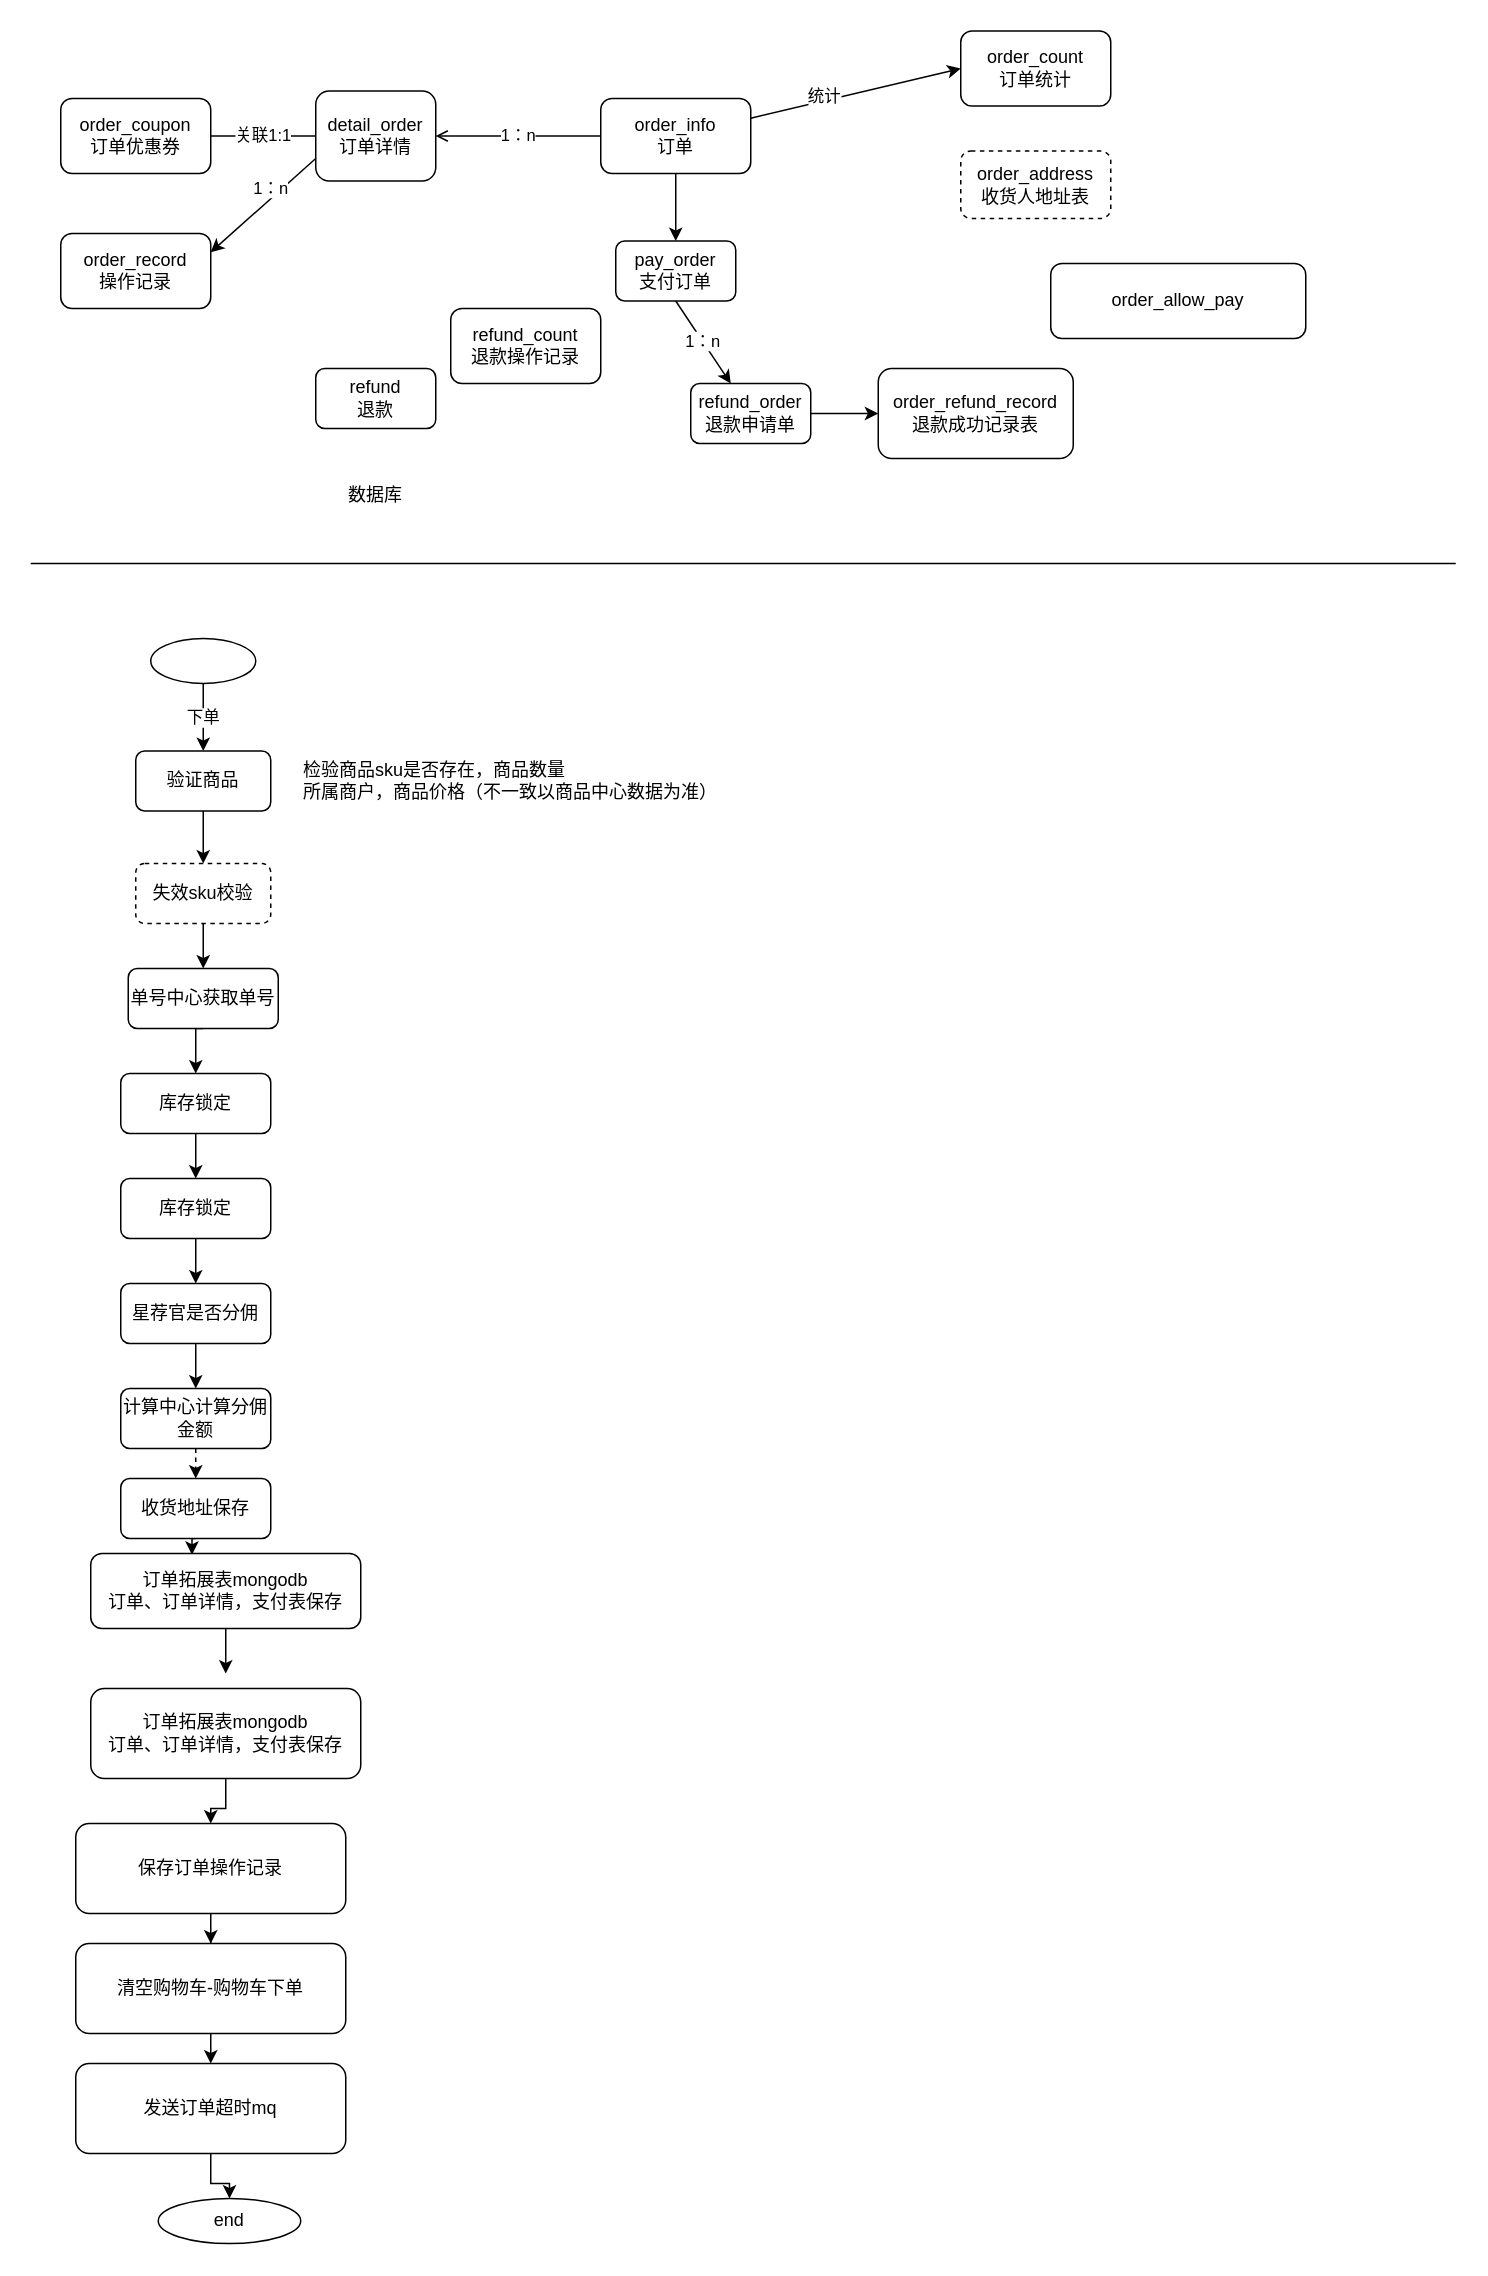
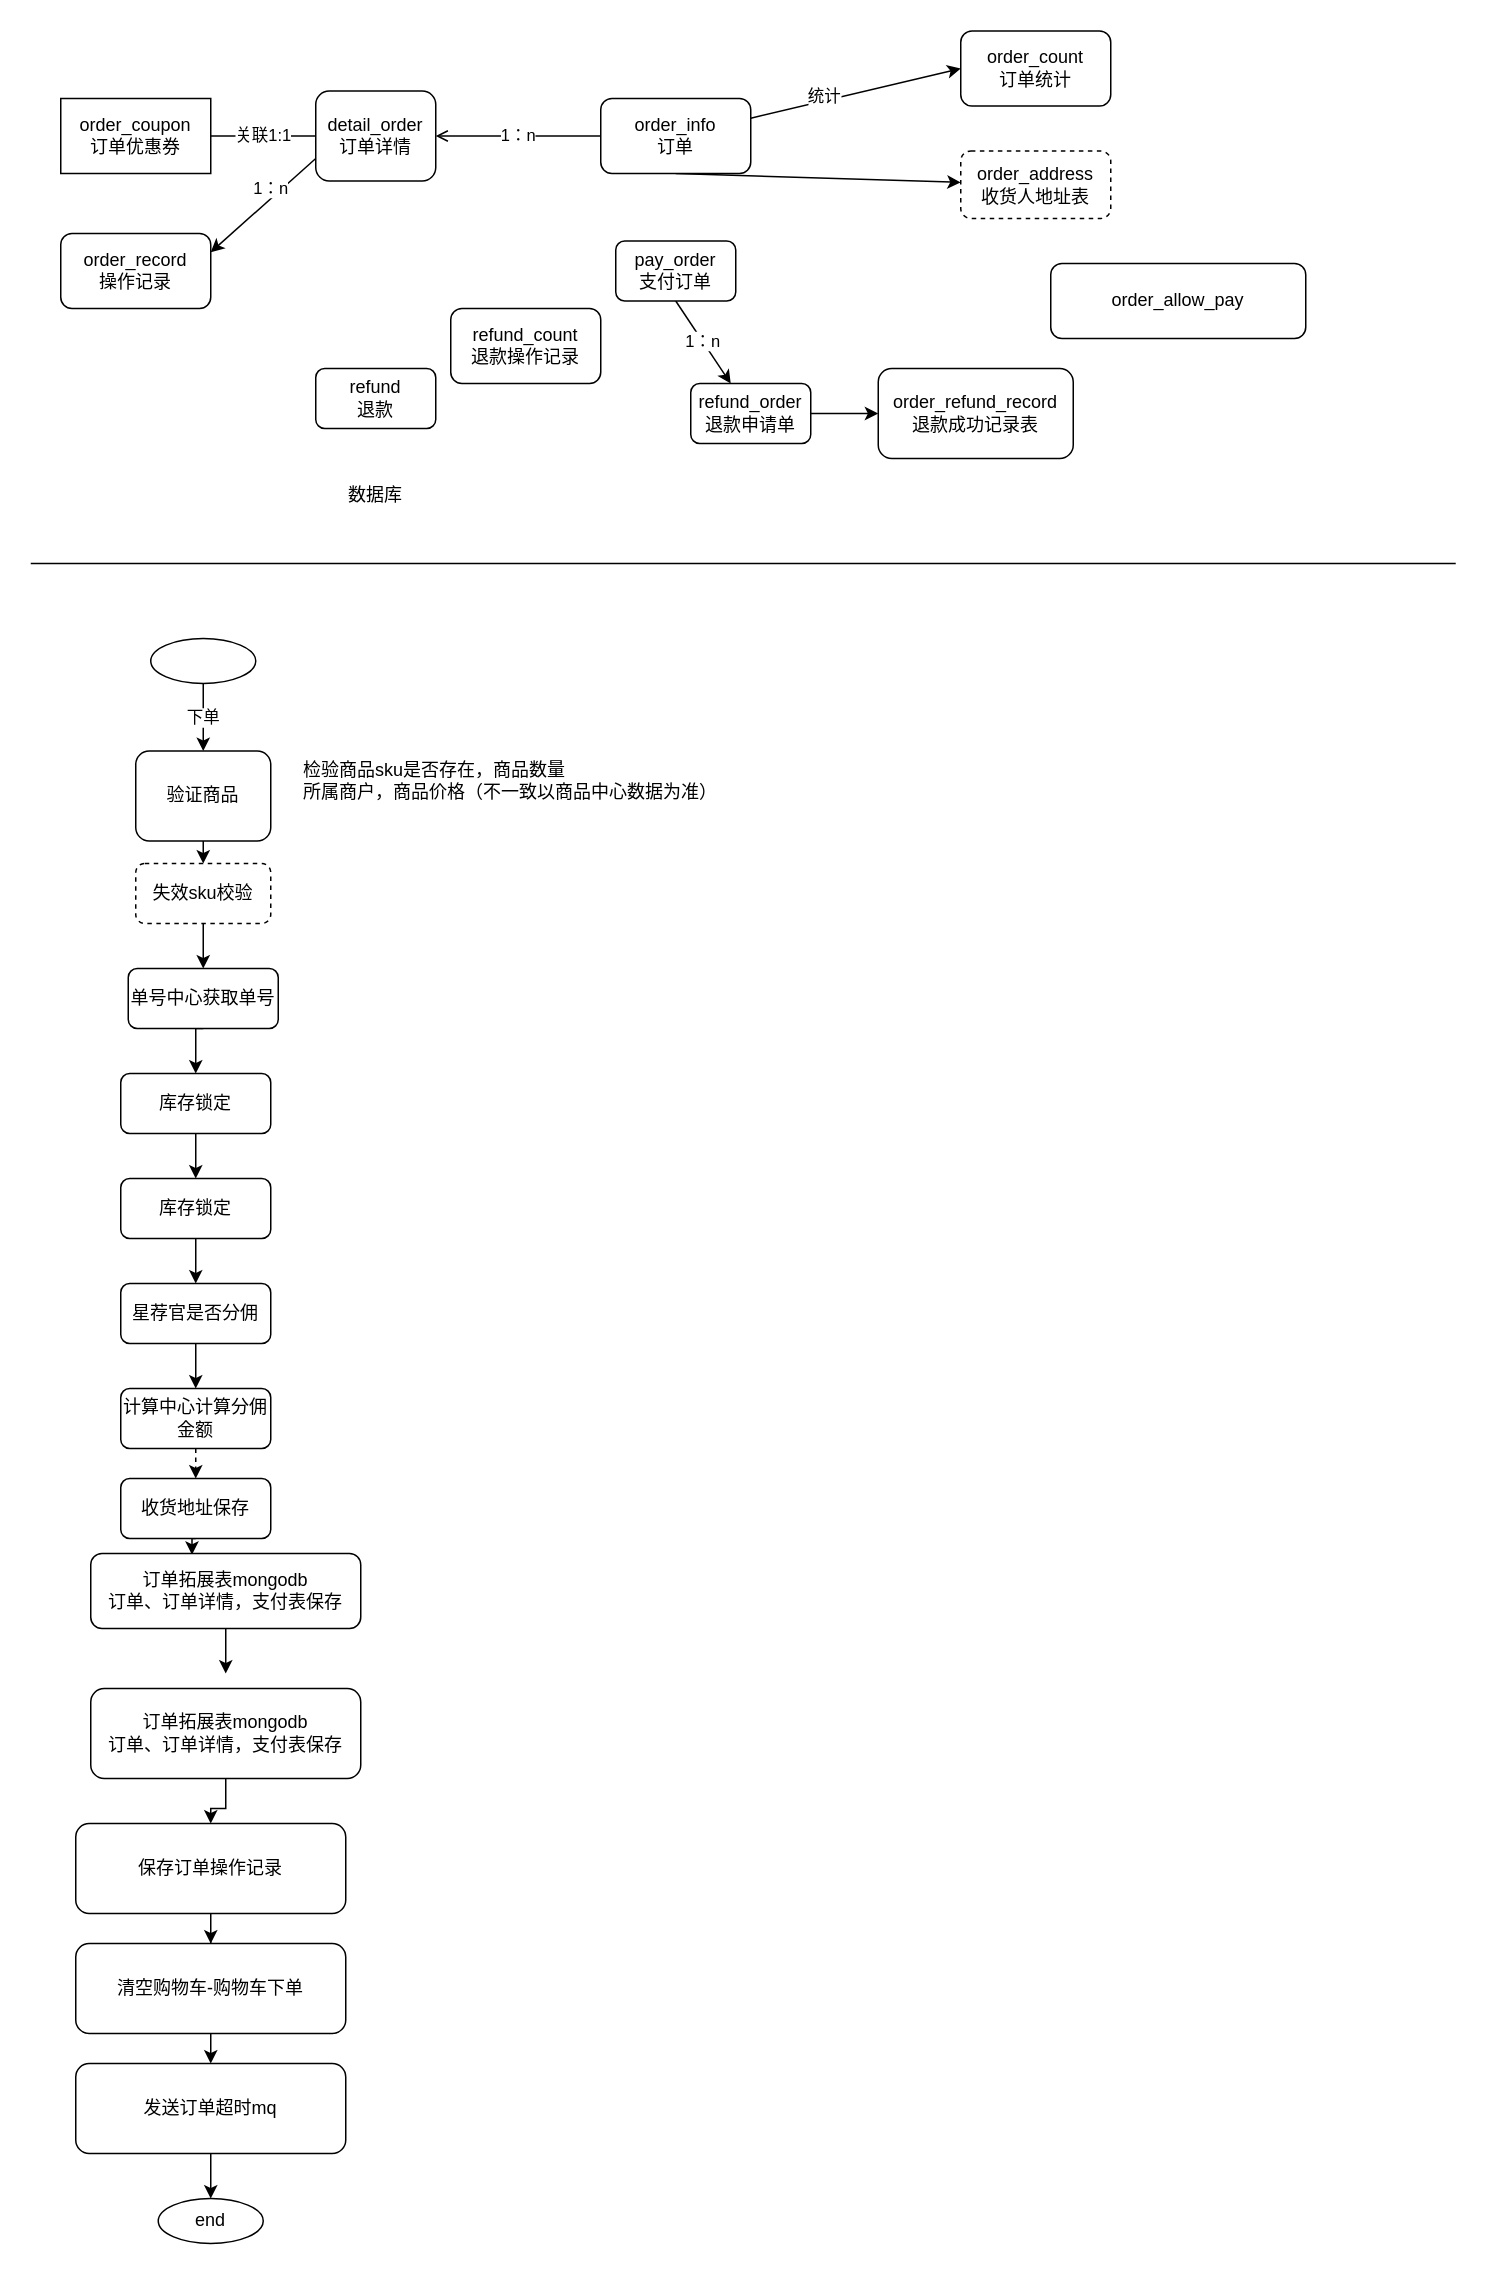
node "order_coupon 订单优惠券": shape rounded rectangle -> rectangle
edge "order_info 订单" -> "pay_order 支付订单": now "order_info 订单" -> "order_address 收货人地址表"
node "验证商品": size 135x60 -> 135x90
node "end": size 143x45 -> 105x45
